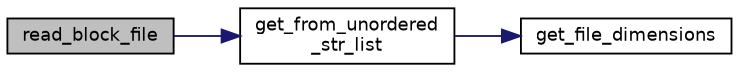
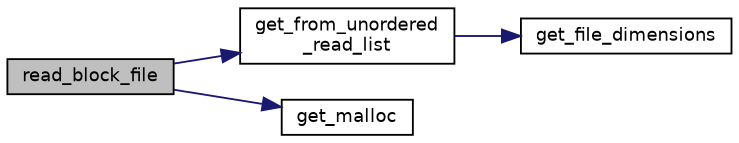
node "get_from_unordered _str_list": label "get_from_unordered _str_list" -> "get_from_unordered _read_list"
node "get_malloc": added
